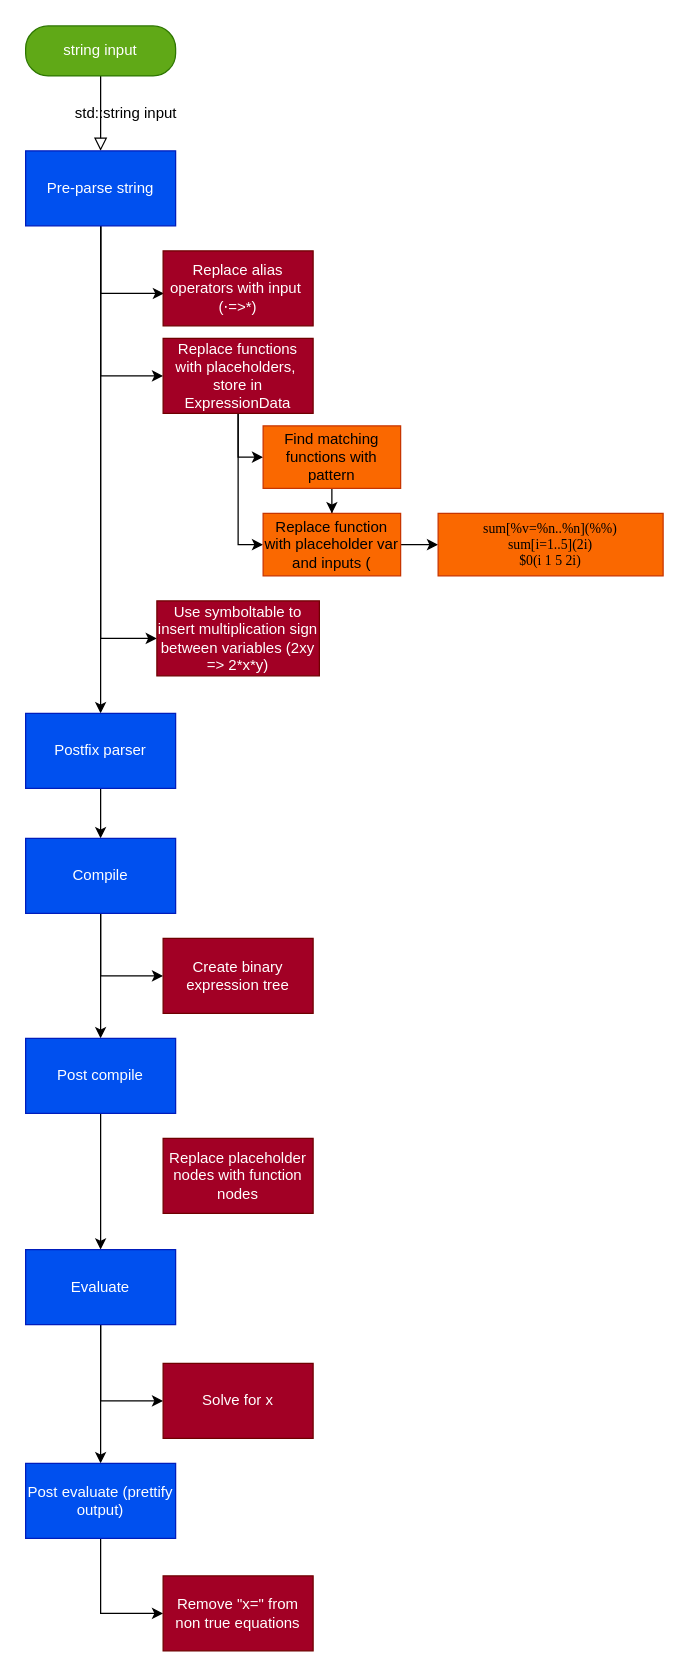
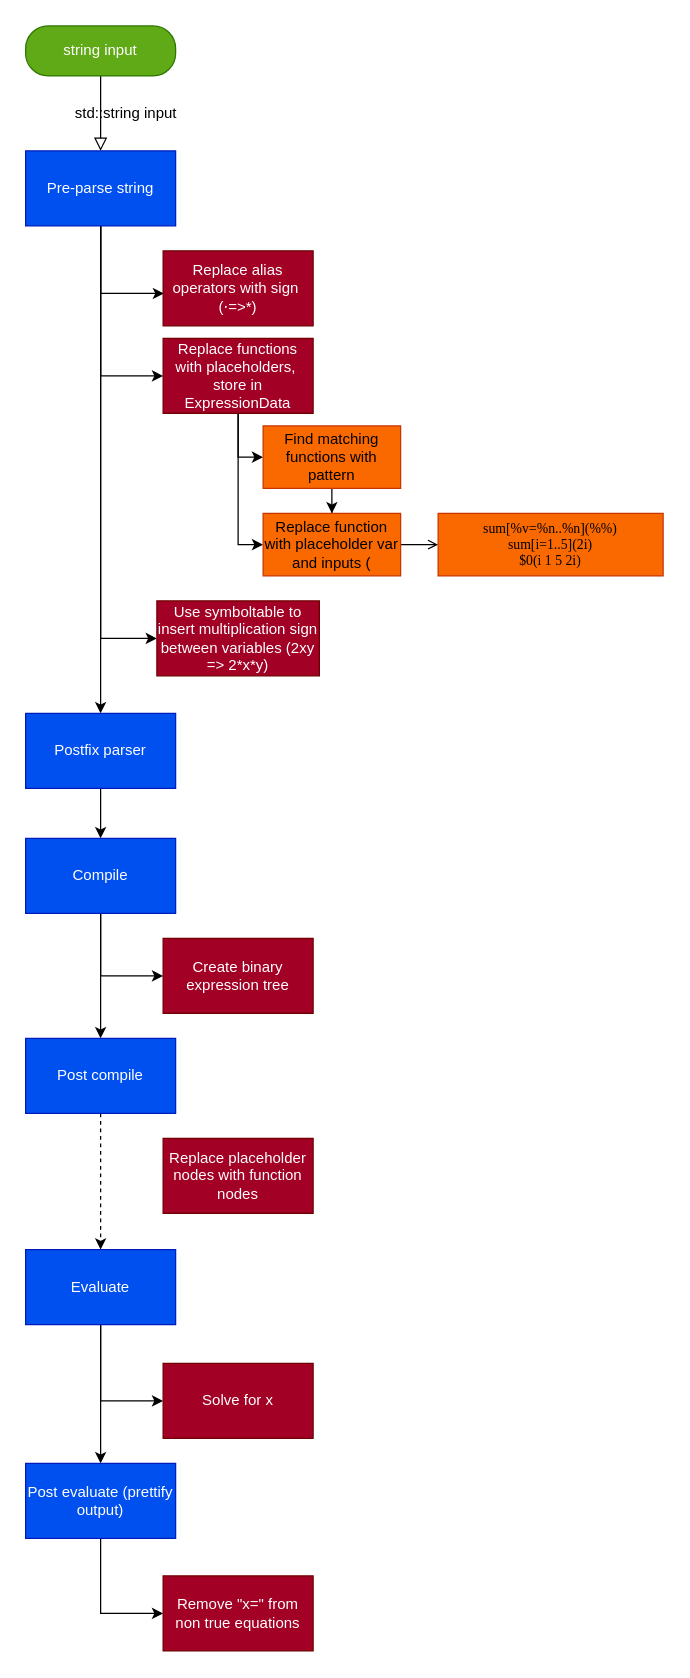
node "Replace alias operators with input (⋅=>*)": label "Replace alias operators with input (⋅=>*)" -> "Replace alias operators with sign (⋅=>*)"
edge "Replace function with placeholder var and inputs (" -> "sum[%v=%n..%n](%%) sum[i=1..5](2i) $0(i 1 5 2i)": arrowhead classic -> open
edge "Post compile" -> "Evaluate": style solid -> dashed
